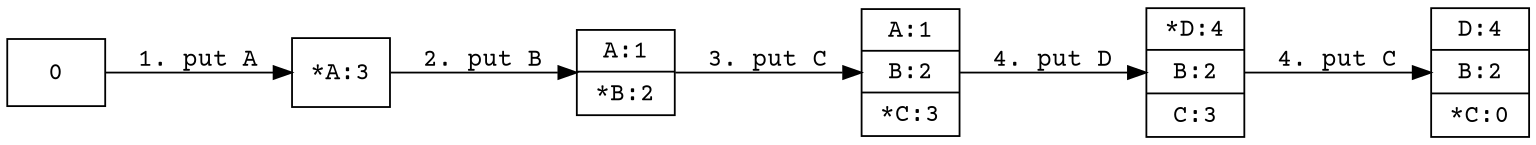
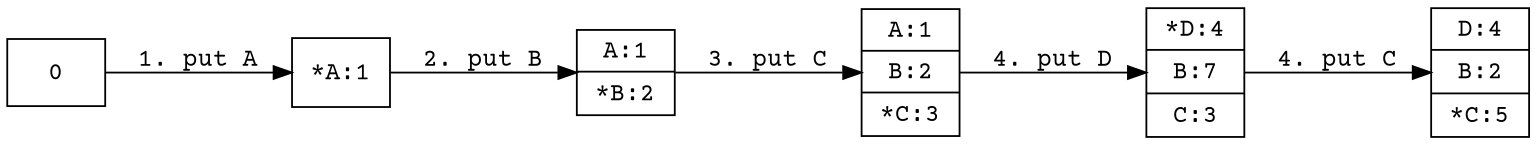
node "*D:4": text "B:2" -> "B:7"
node "*A:3": label "*A:3" -> "*A:1"
node "D:4": text "*C:0" -> "*C:5"
